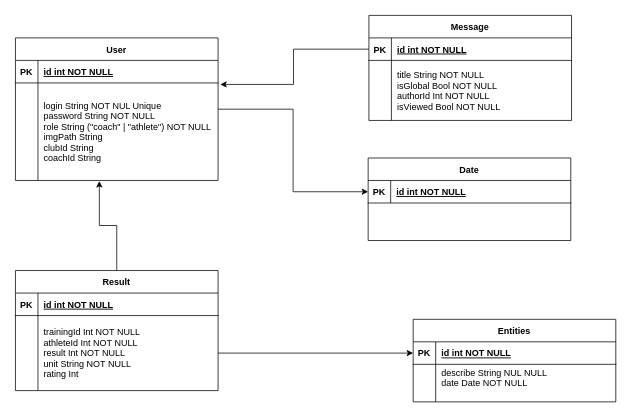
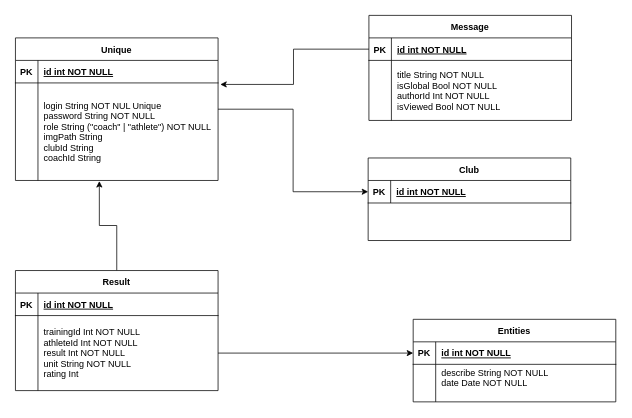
node "User": label "User" -> "Unique"
node "Date": label "Date" -> "Club"
node "describe String NUL NULL date Date NOT NULL": label "describe String NUL NULL date Date NOT NULL" -> "describe String NOT NULL date Date NOT NULL"
